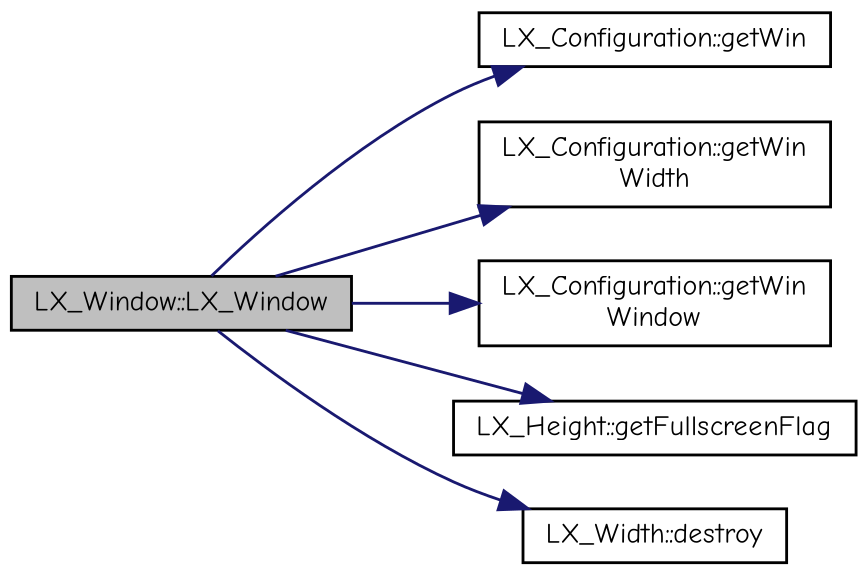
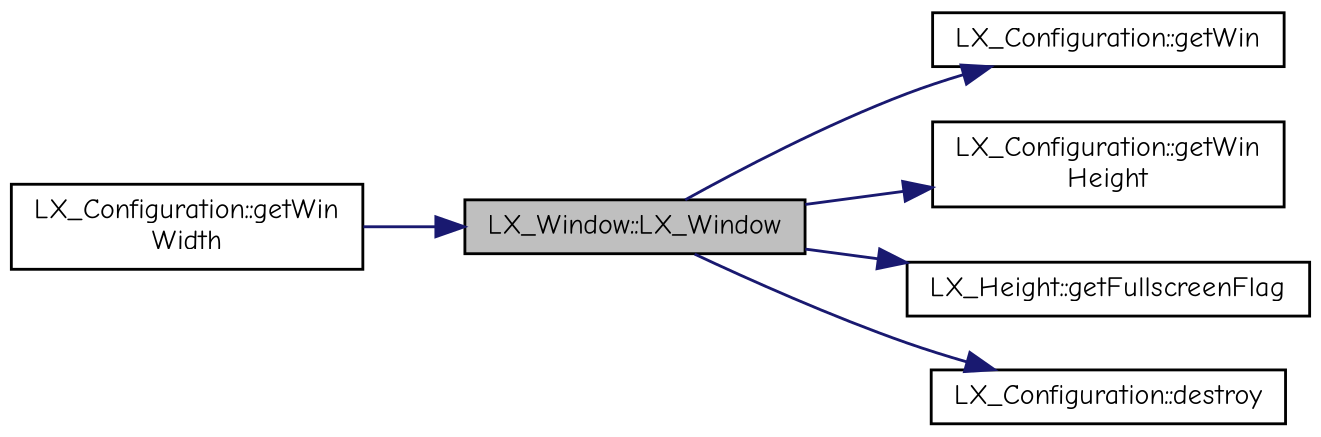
edge "LX_Window::LX_Window" -> "LX_Configuration::getWin Width": reversed
node "LX_Configuration::getWin Window": label "LX_Configuration::getWin Window" -> "LX_Configuration::getWin Height"
node "LX_Width::destroy": label "LX_Width::destroy" -> "LX_Configuration::destroy"
